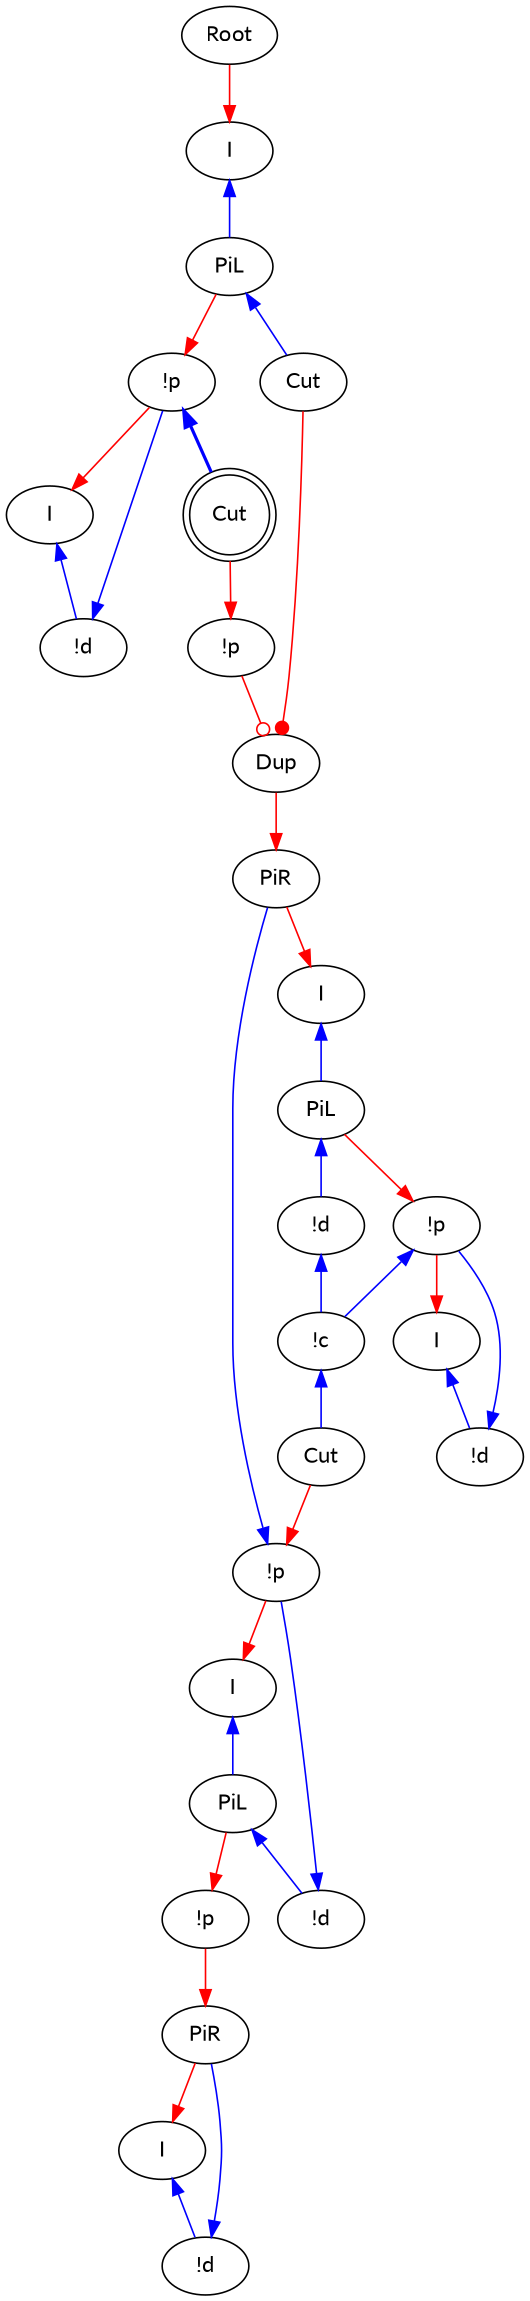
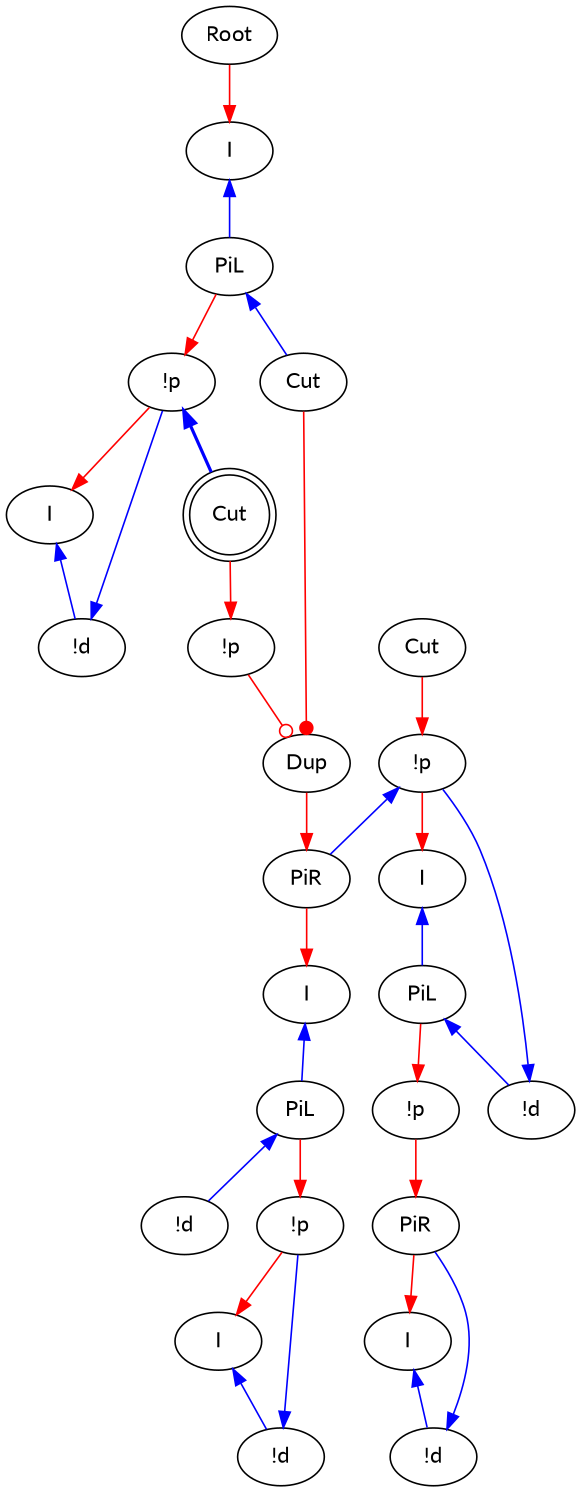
node "!c": removed
